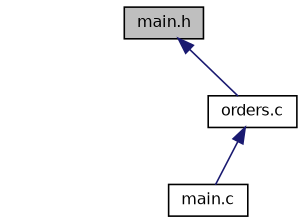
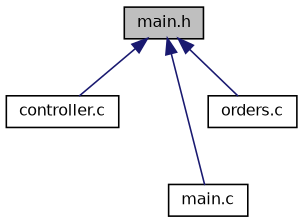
node "controller.c": added
edge "main.c" -> "orders.c": now "main.c" -> "main.h"
